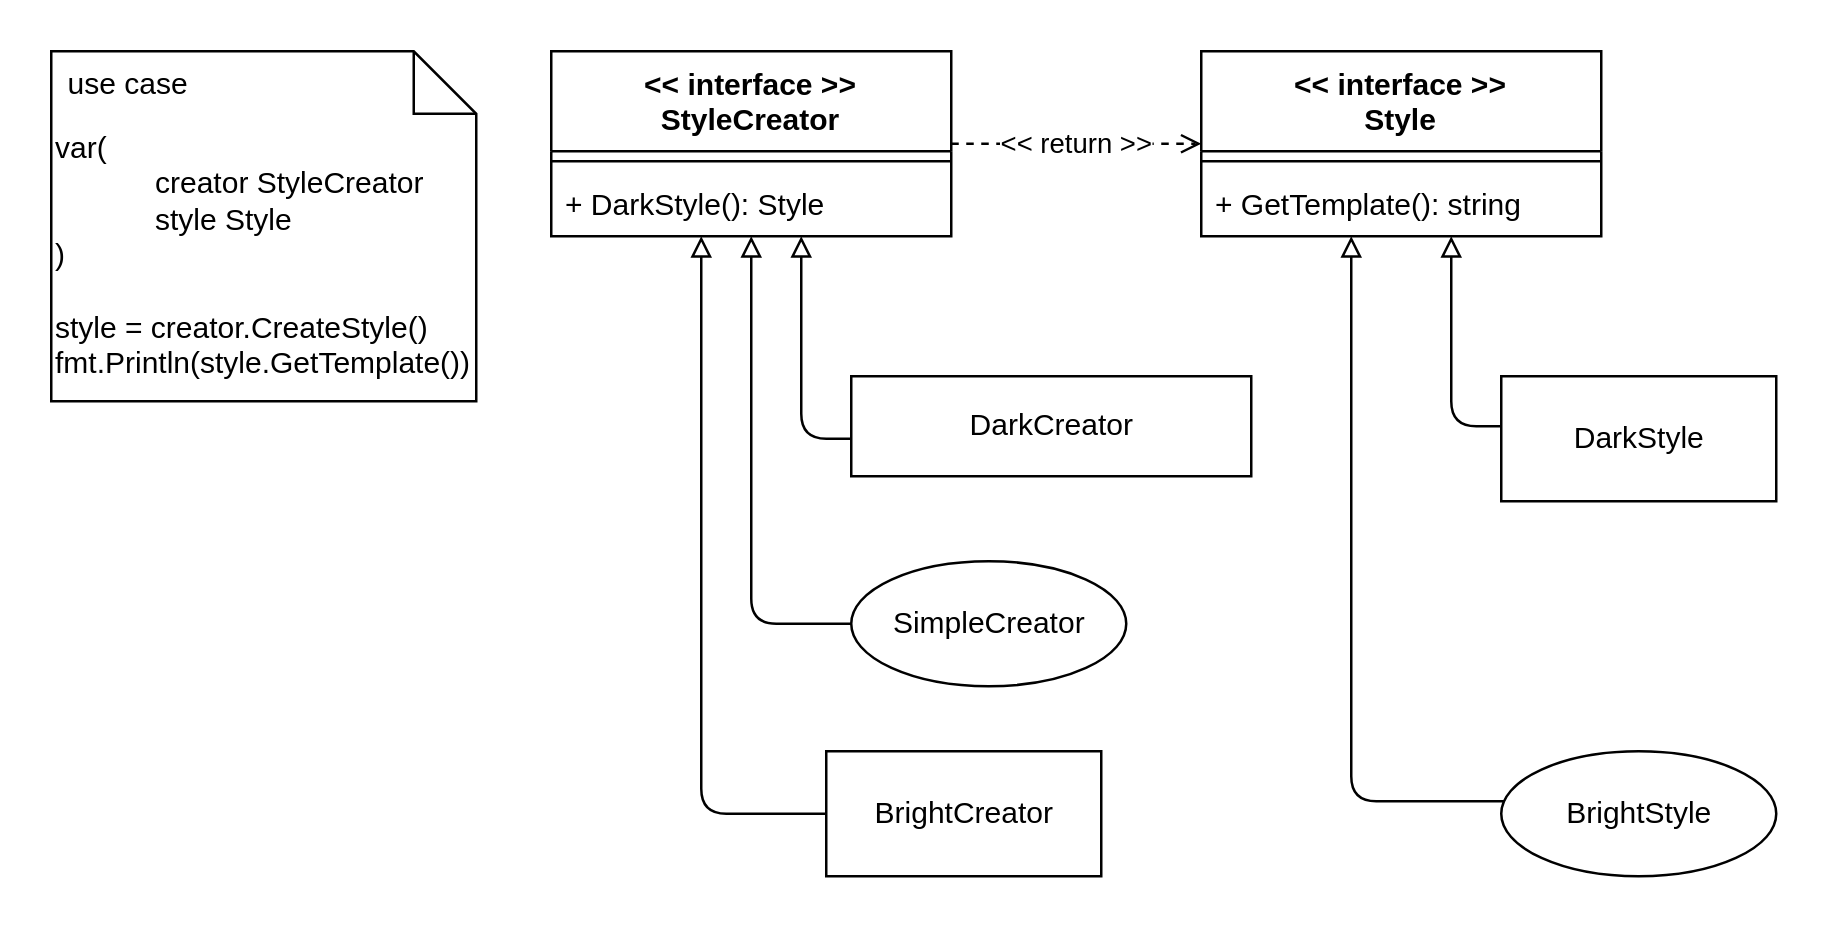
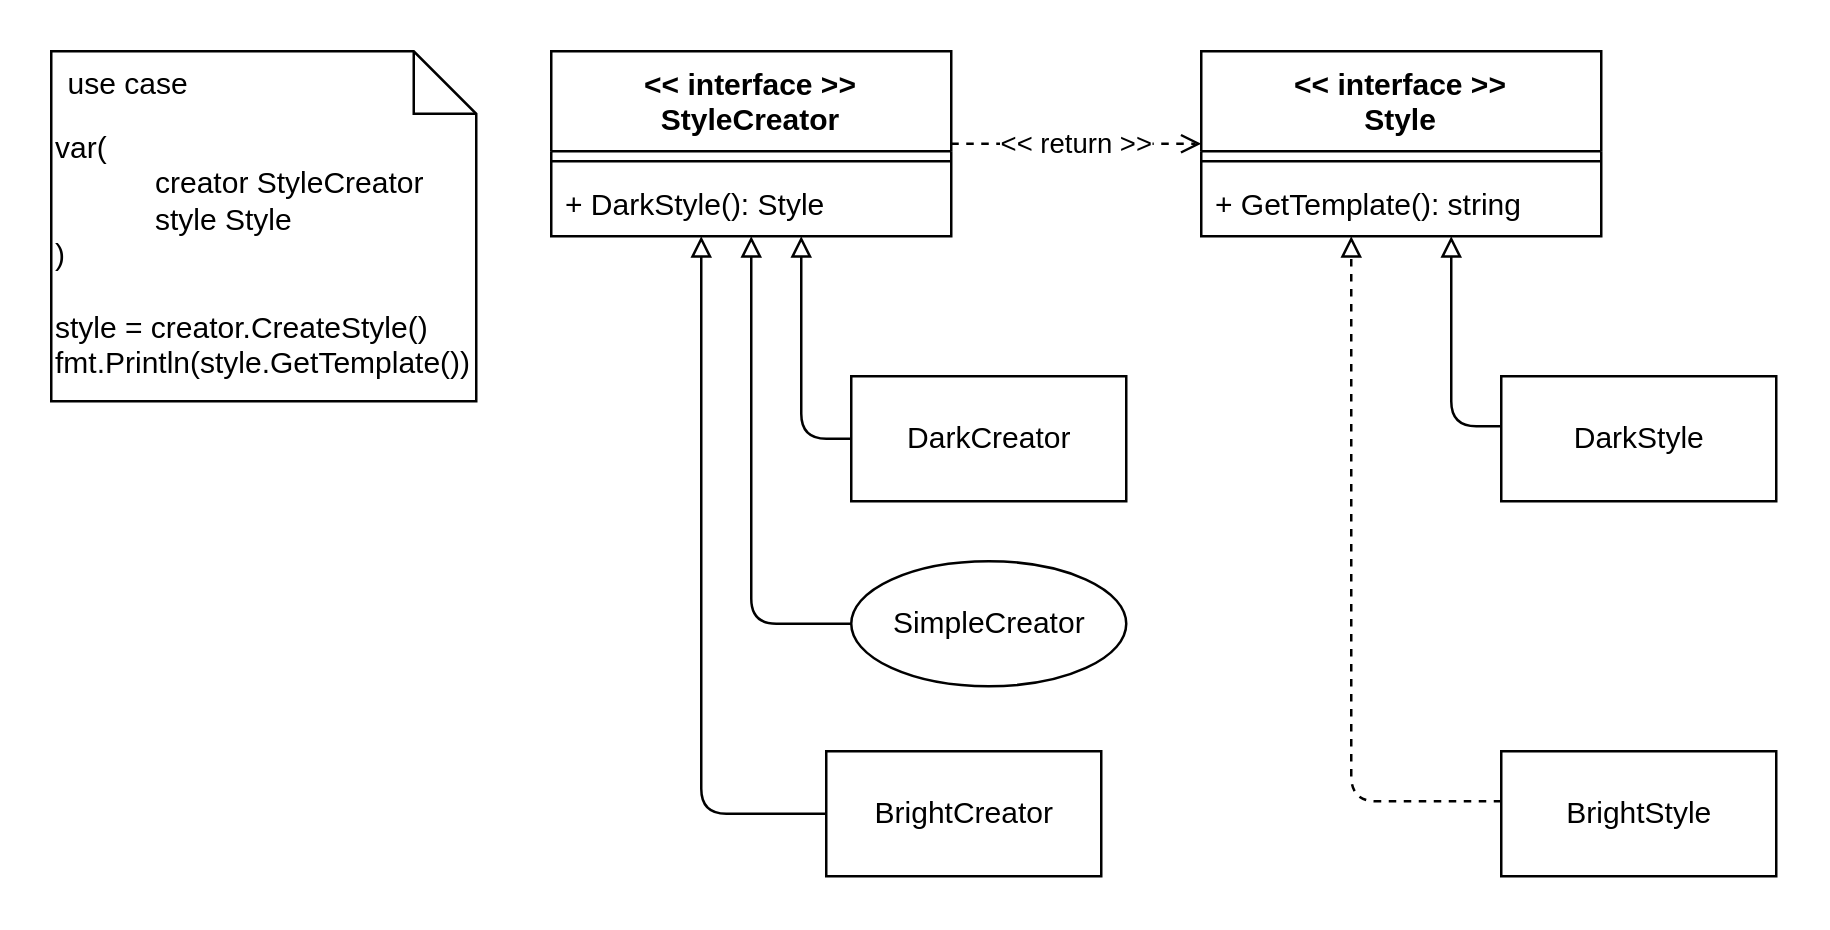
node "DarkCreator": size 400x100 -> 275x125
edge "BrightStyle" -> "+ GetTemplate(): string": style solid -> dashed
node "BrightStyle": shape ellipse -> rectangle
